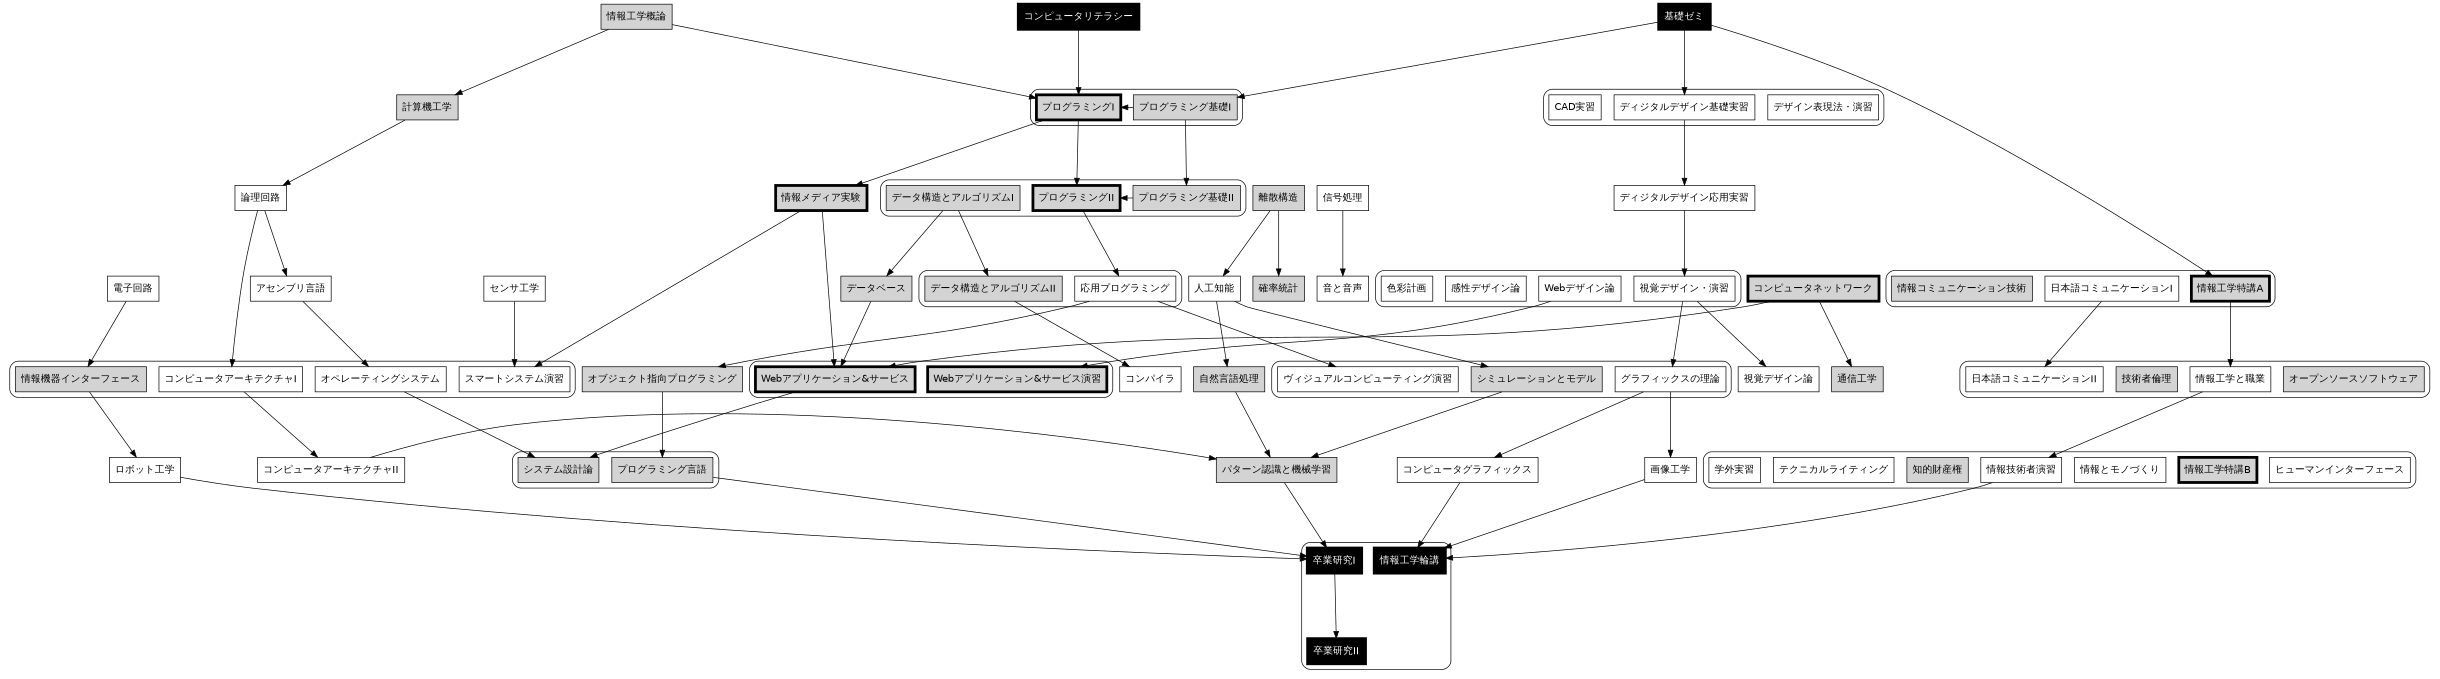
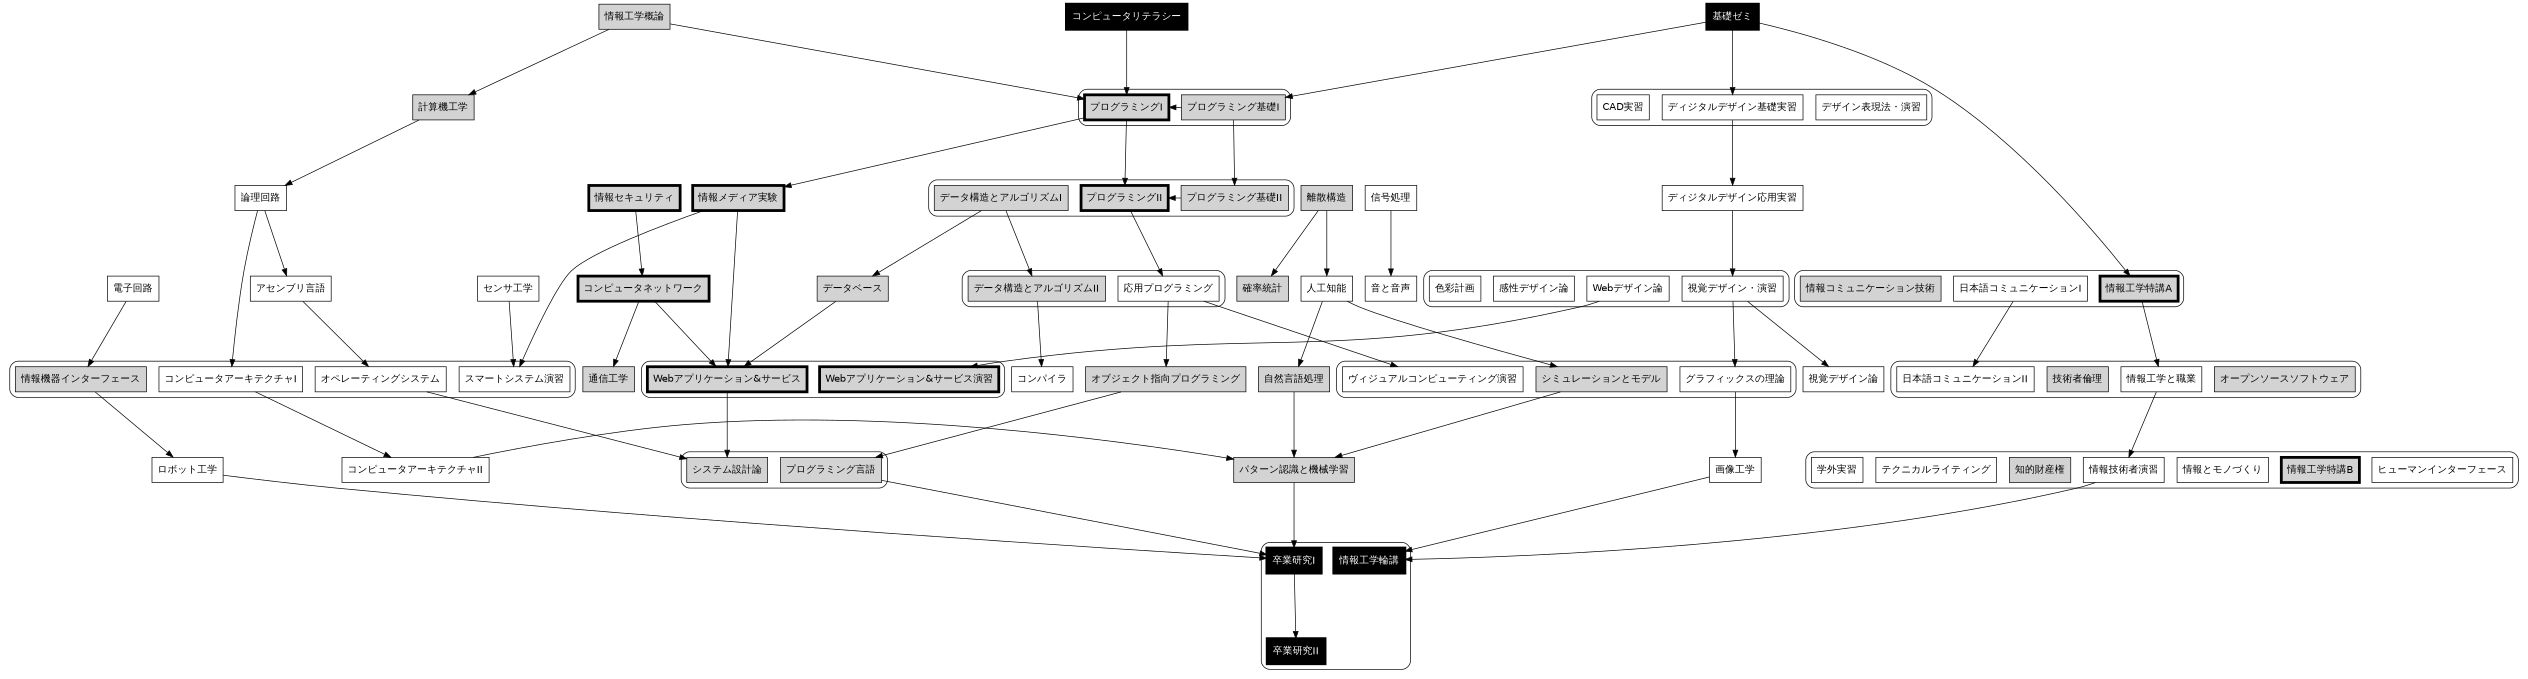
node "情報セキュリティ": added
node "コンピュータグラフィックス": removed
